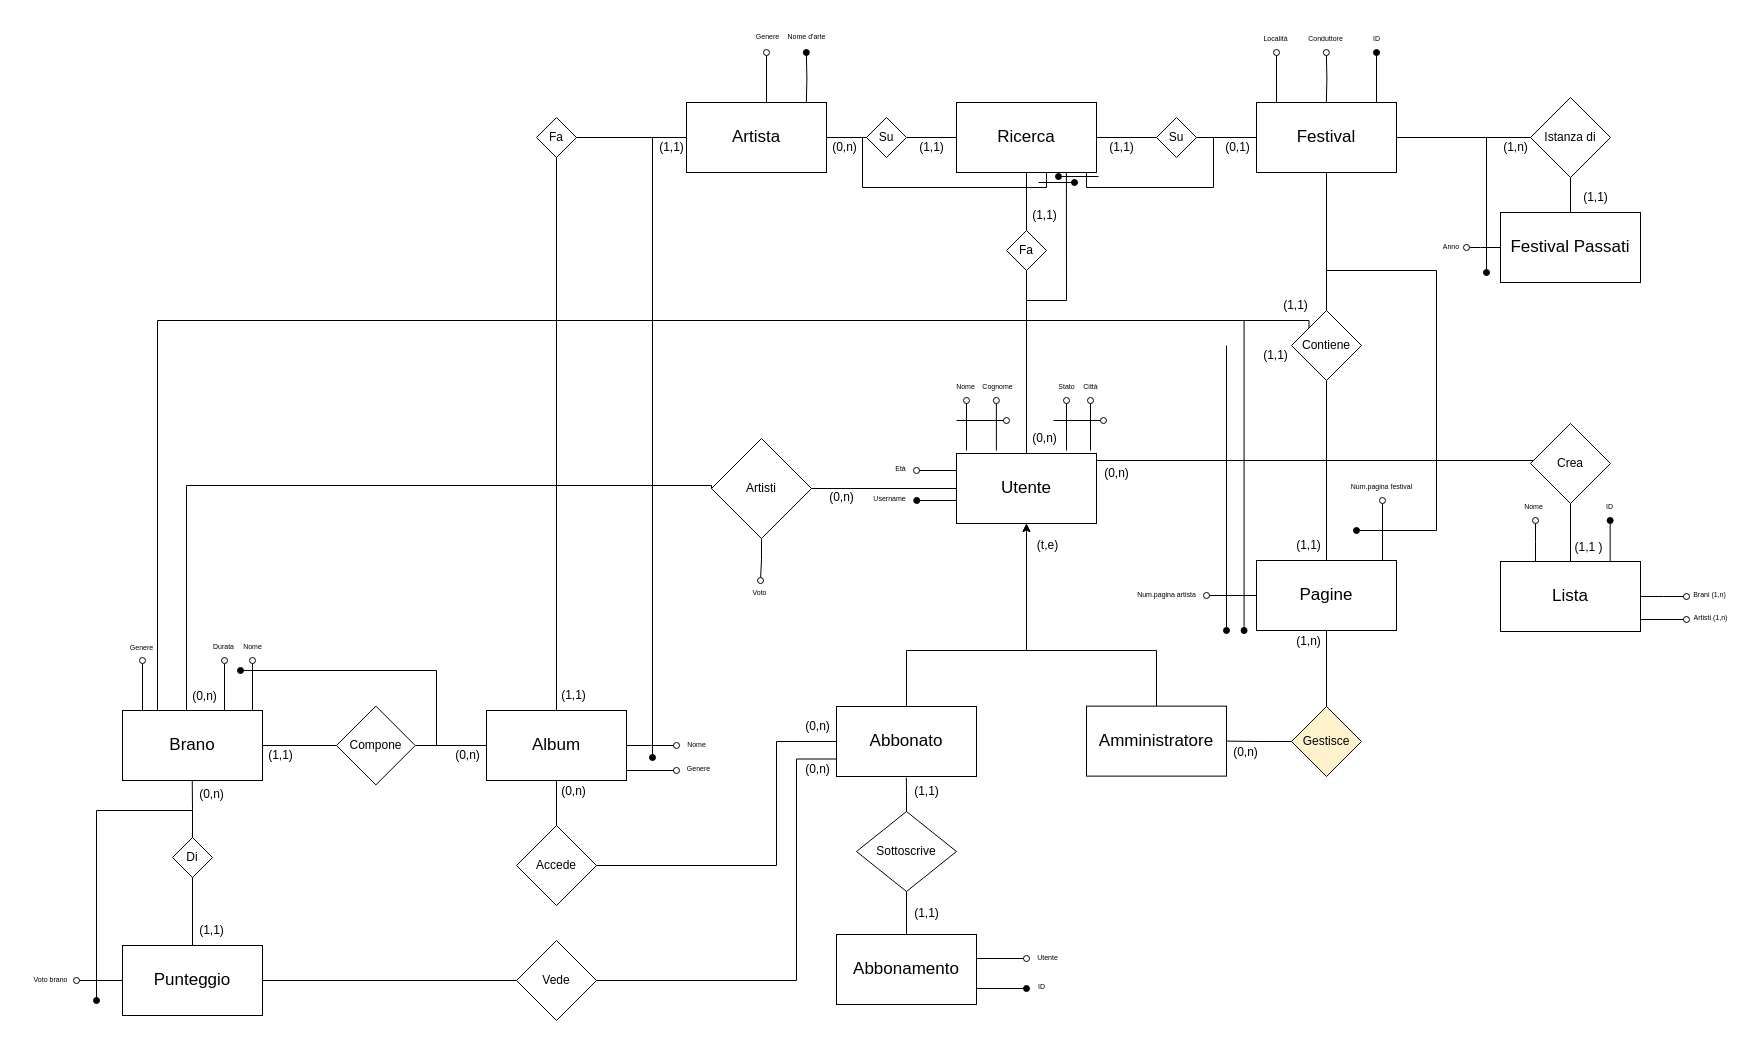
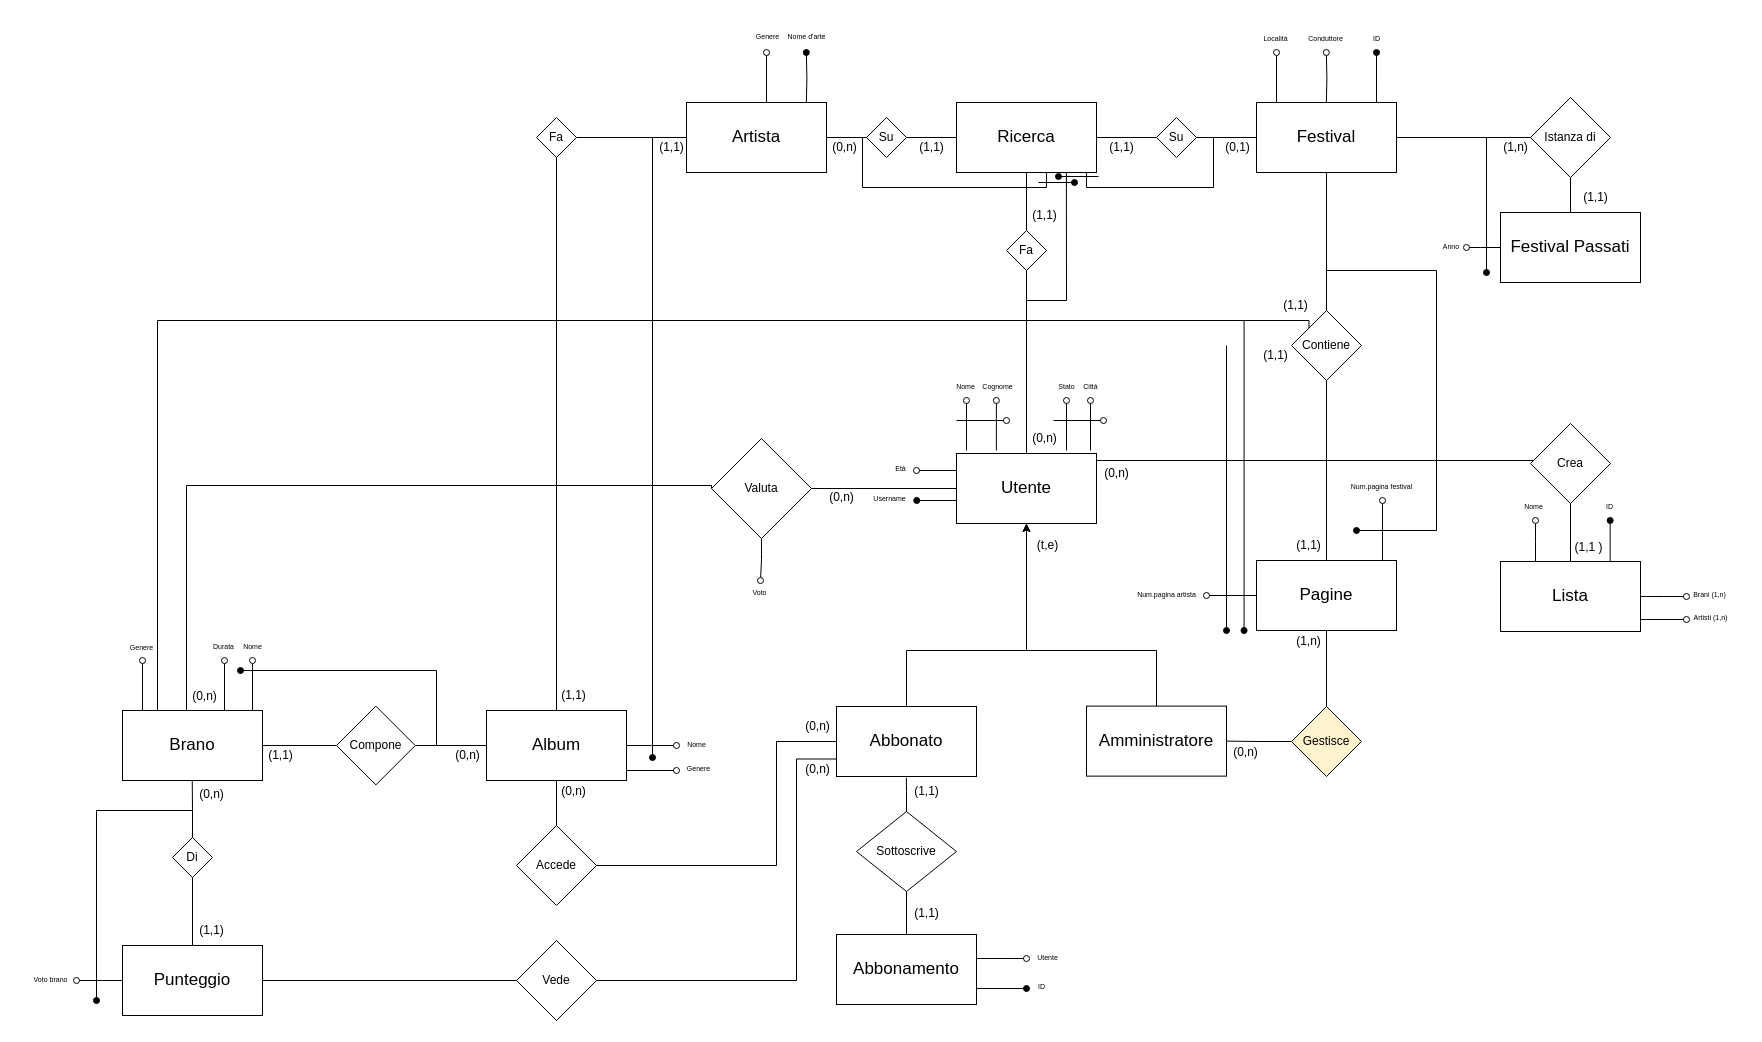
node "Artisti": label "Artisti" -> "Valuta"
